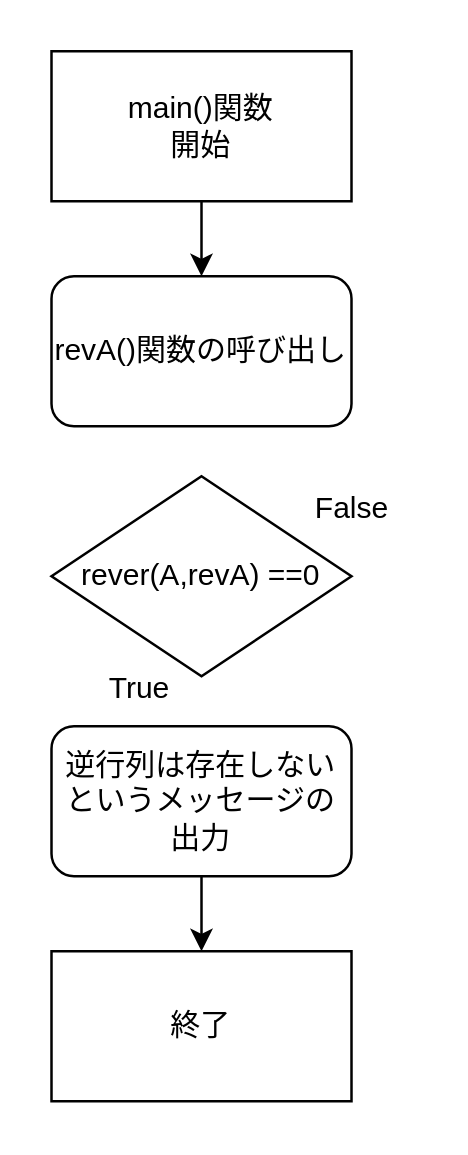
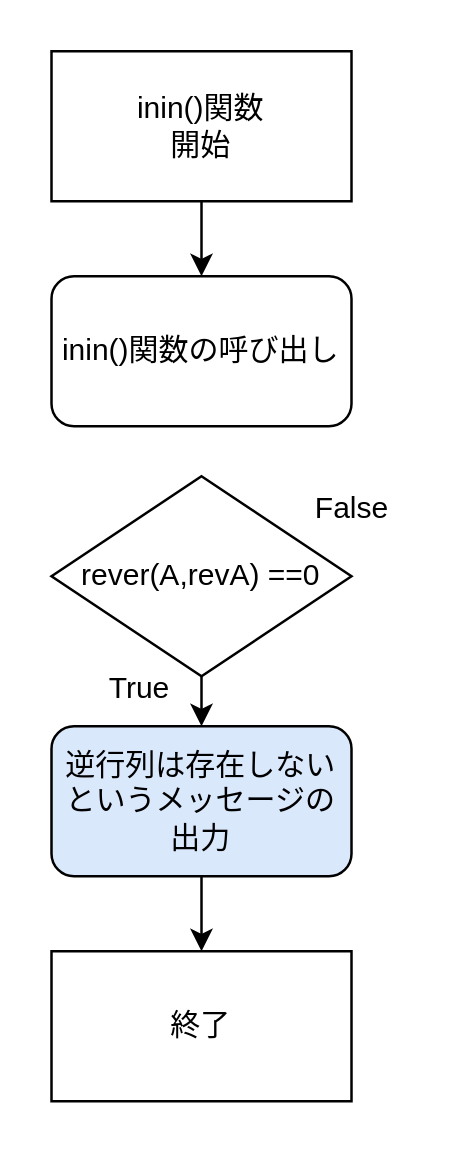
node "main()関数 開始": label "main()関数 開始" -> "inin()関数 開始"
node "revA()関数の呼び出し": label "revA()関数の呼び出し" -> "inin()関数の呼び出し"
edge "rever(A,revA) ==0" -> "逆行列は存在しないというメッセージの出力": added
node "逆行列は存在しないというメッセージの出力": fillcolor #ffffff -> #dae8fc
